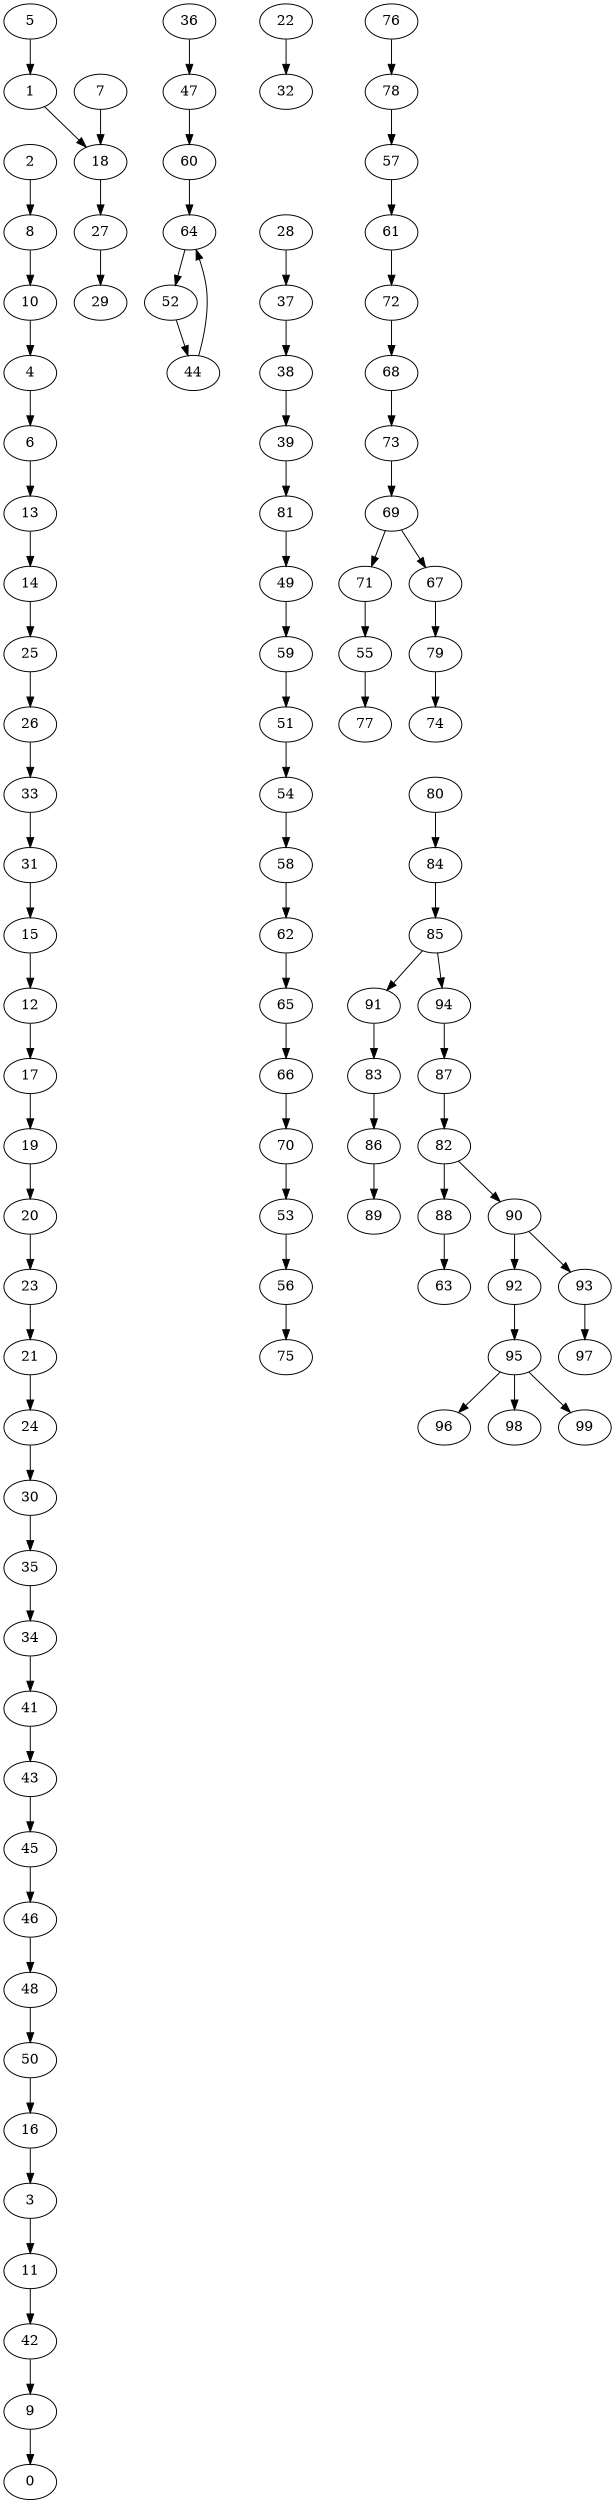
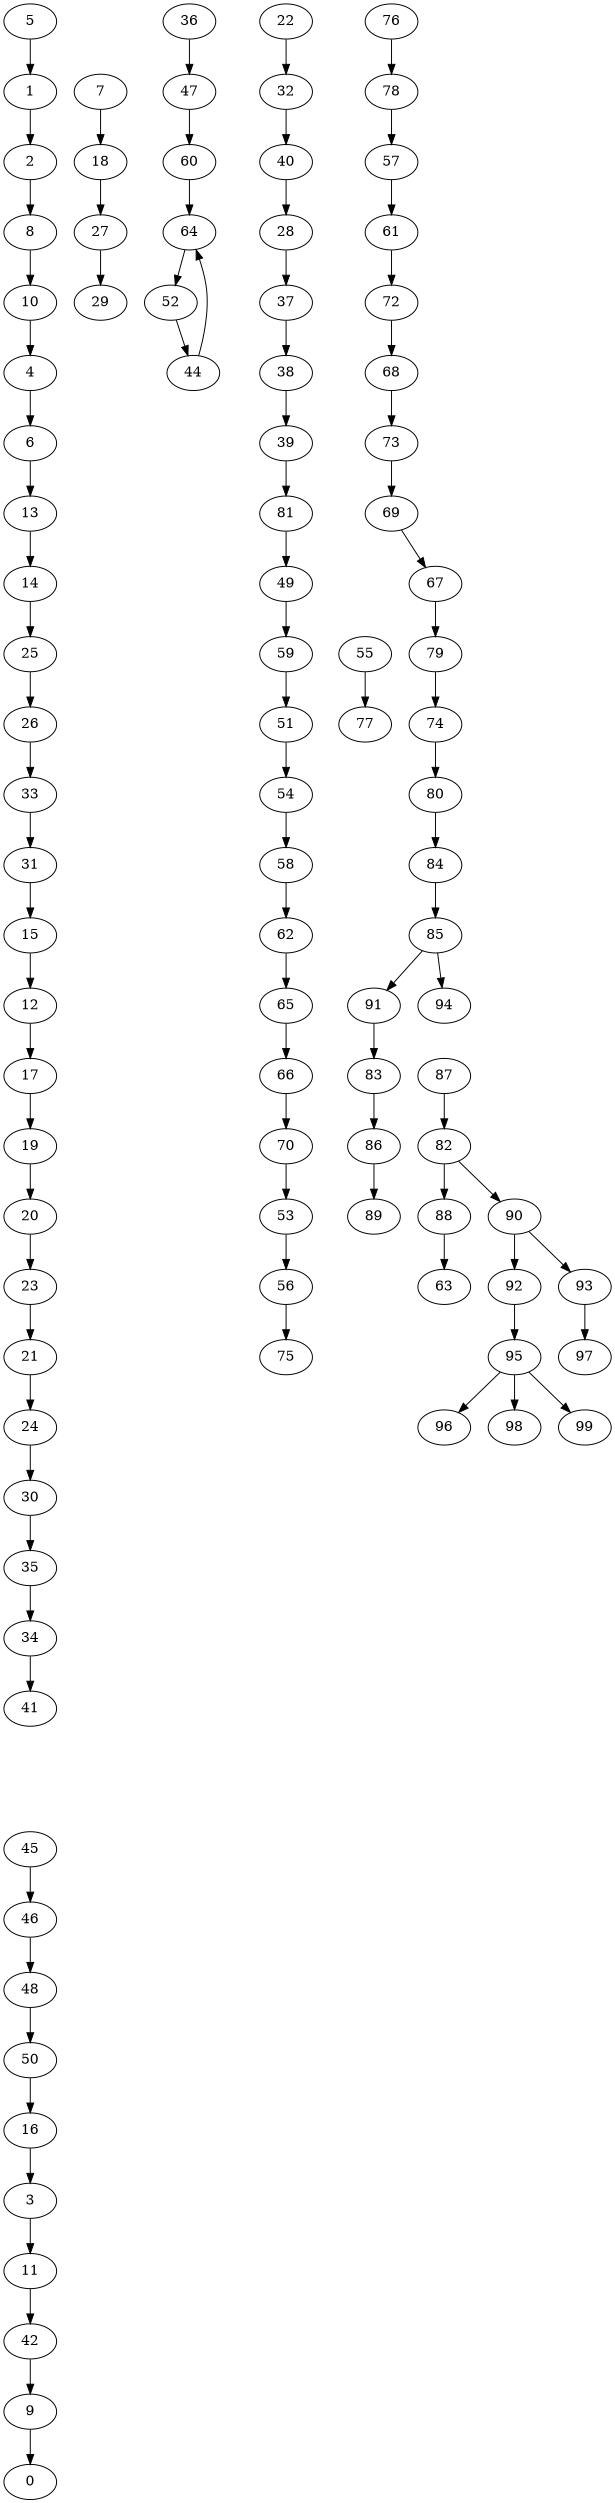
edge "1" -> "18": now "1" -> "2"
node "40": added
node "71": removed
edge "74" -> "80": added
edge "94" -> "87": removed
node "43": removed
